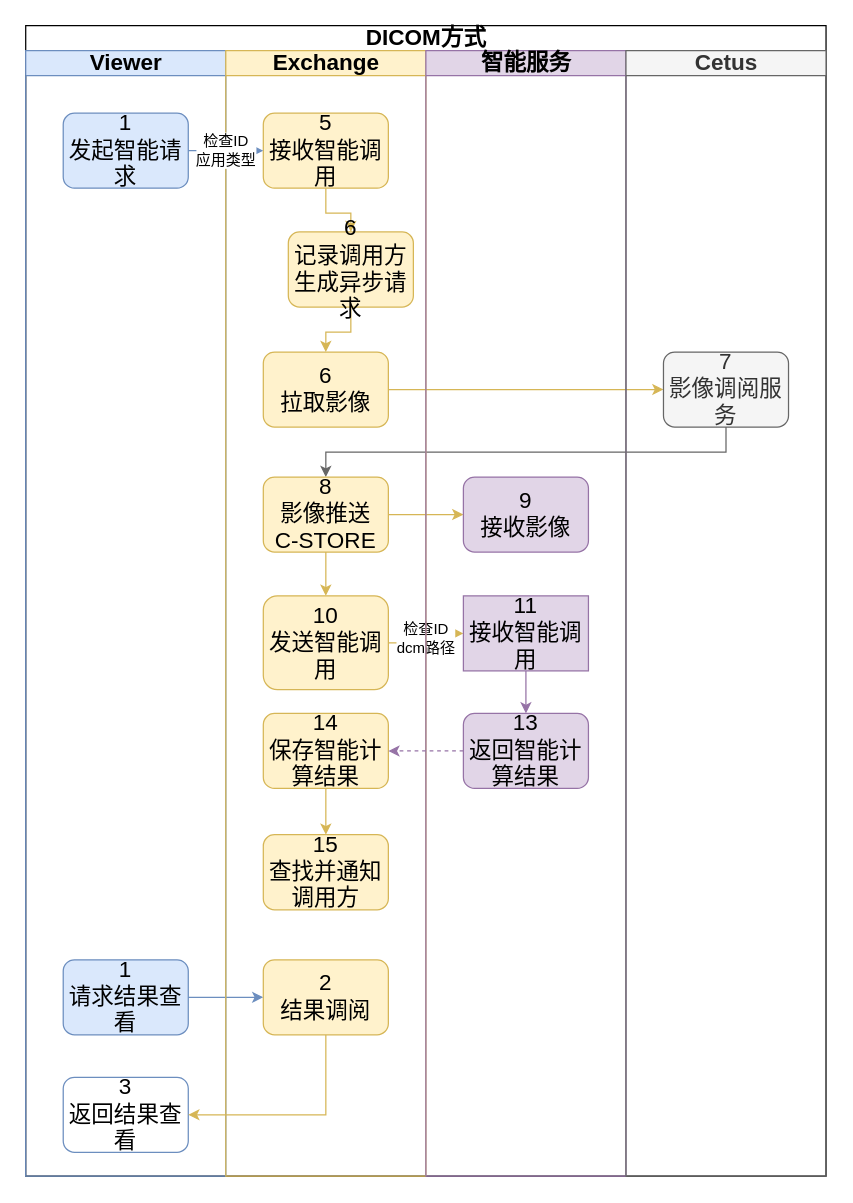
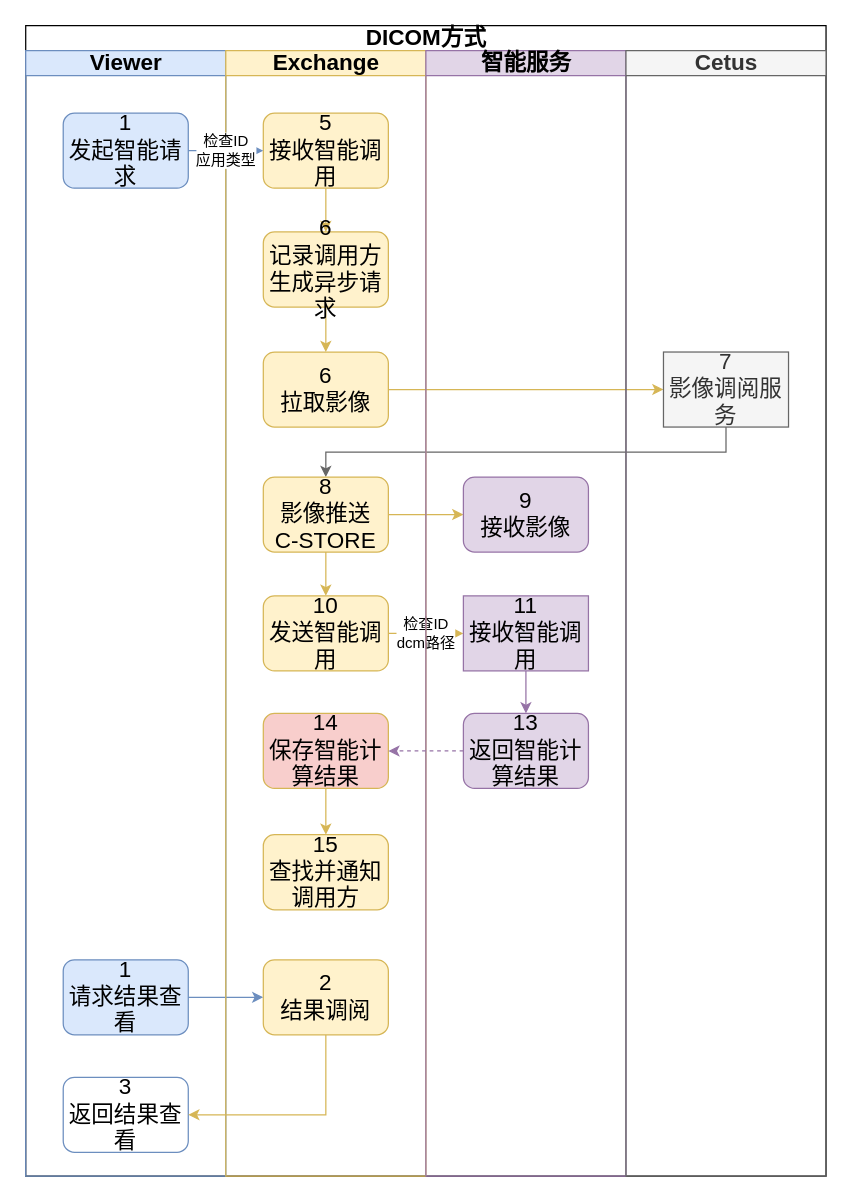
node "6记录调用方生成异步请求": moved (351, 269) -> (326, 269)
node "7影像调阅服务": shape rounded rectangle -> rectangle
node "10发送智能调用": size 125x94 -> 125x75
node "14保存智能计算结果": fillcolor #fff2cc -> #f8cecc
